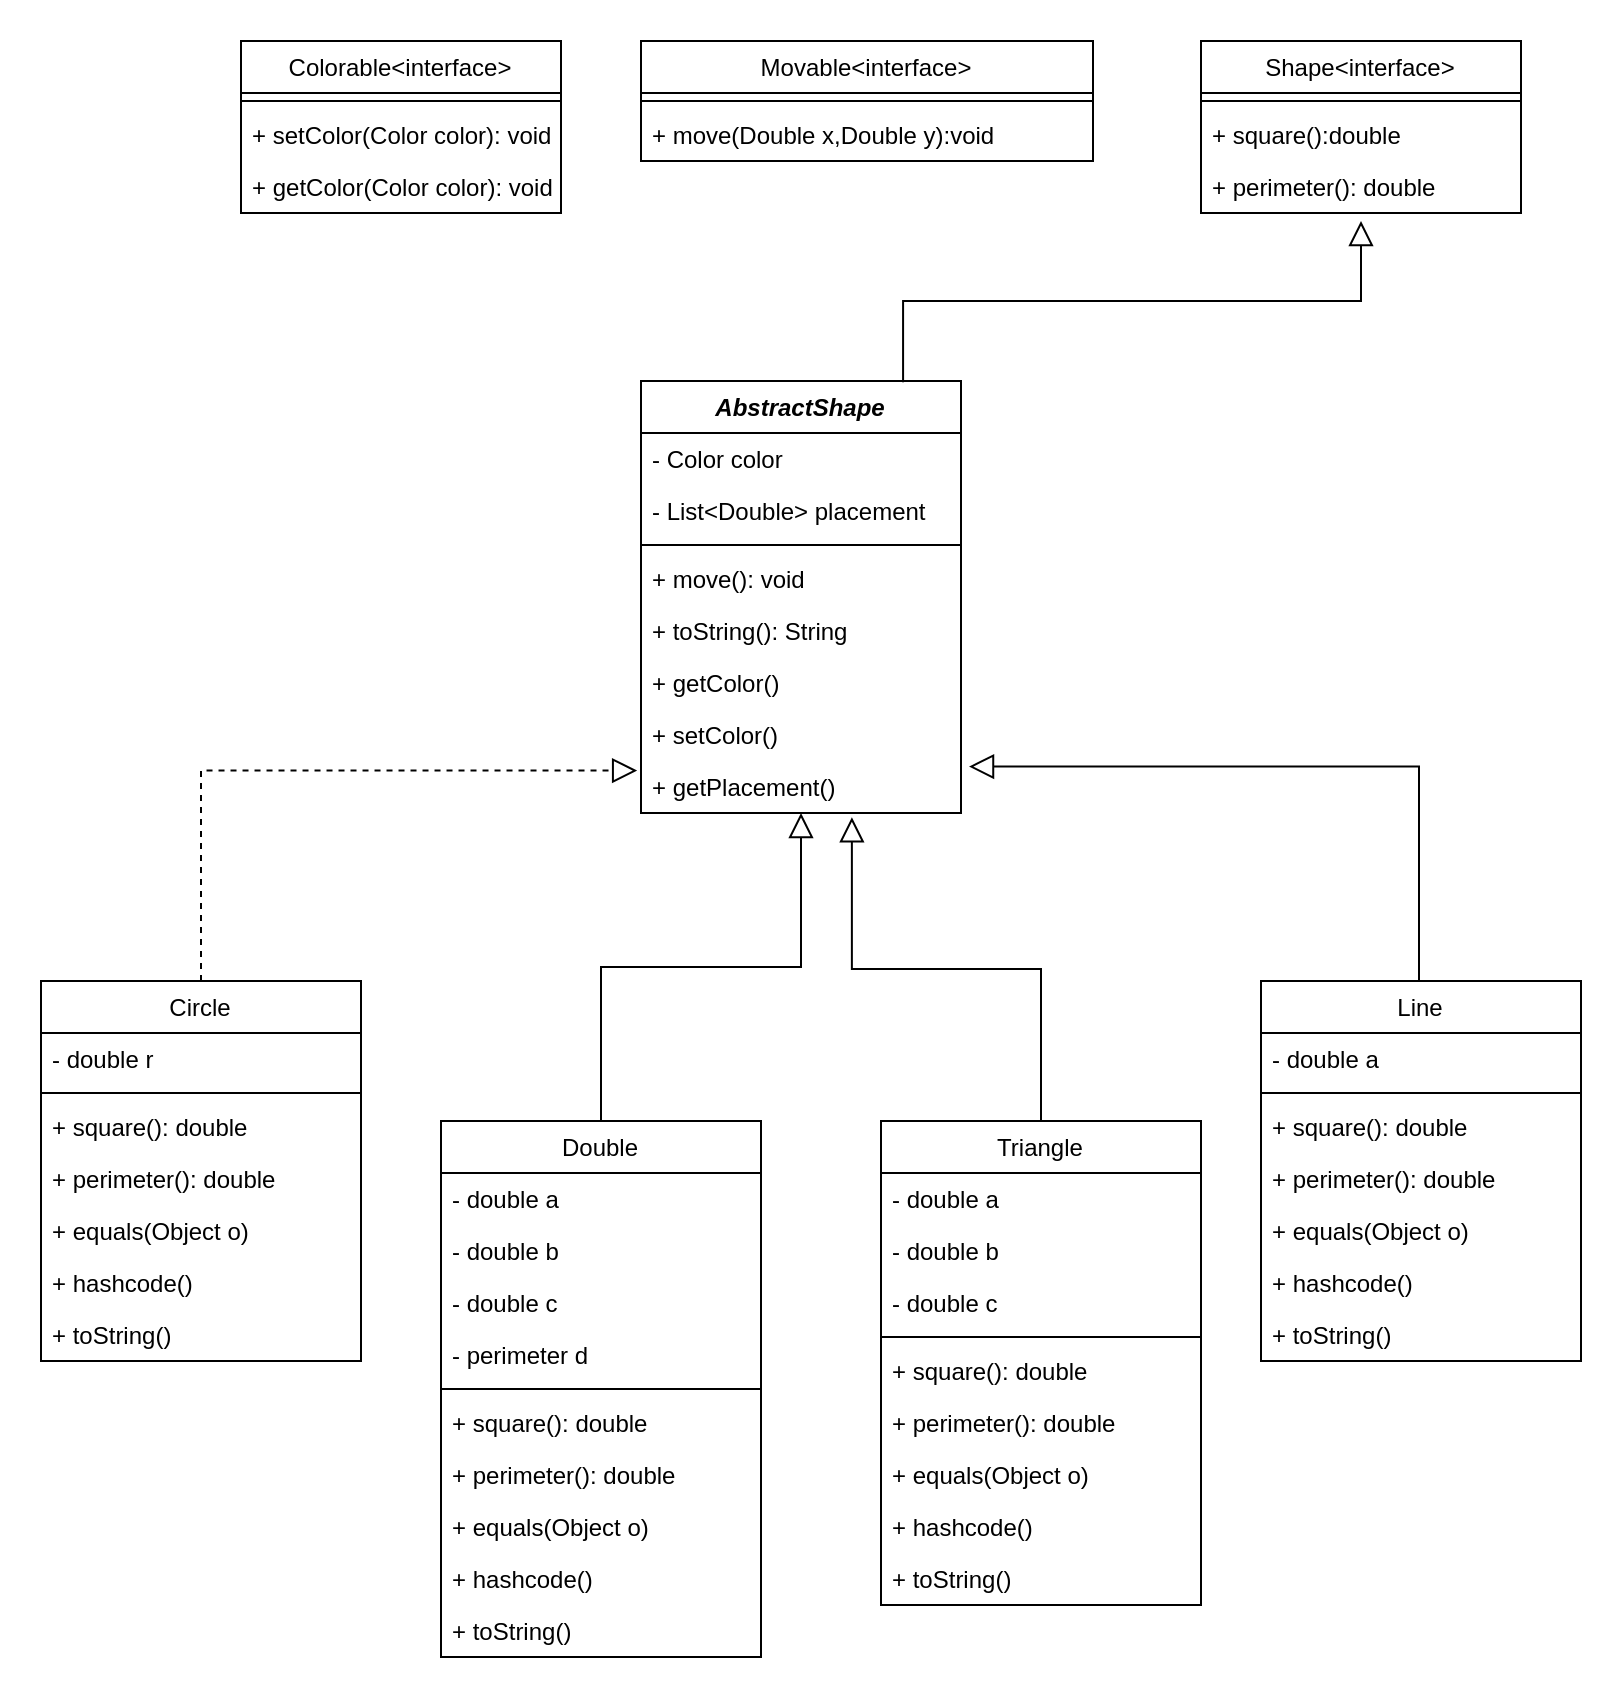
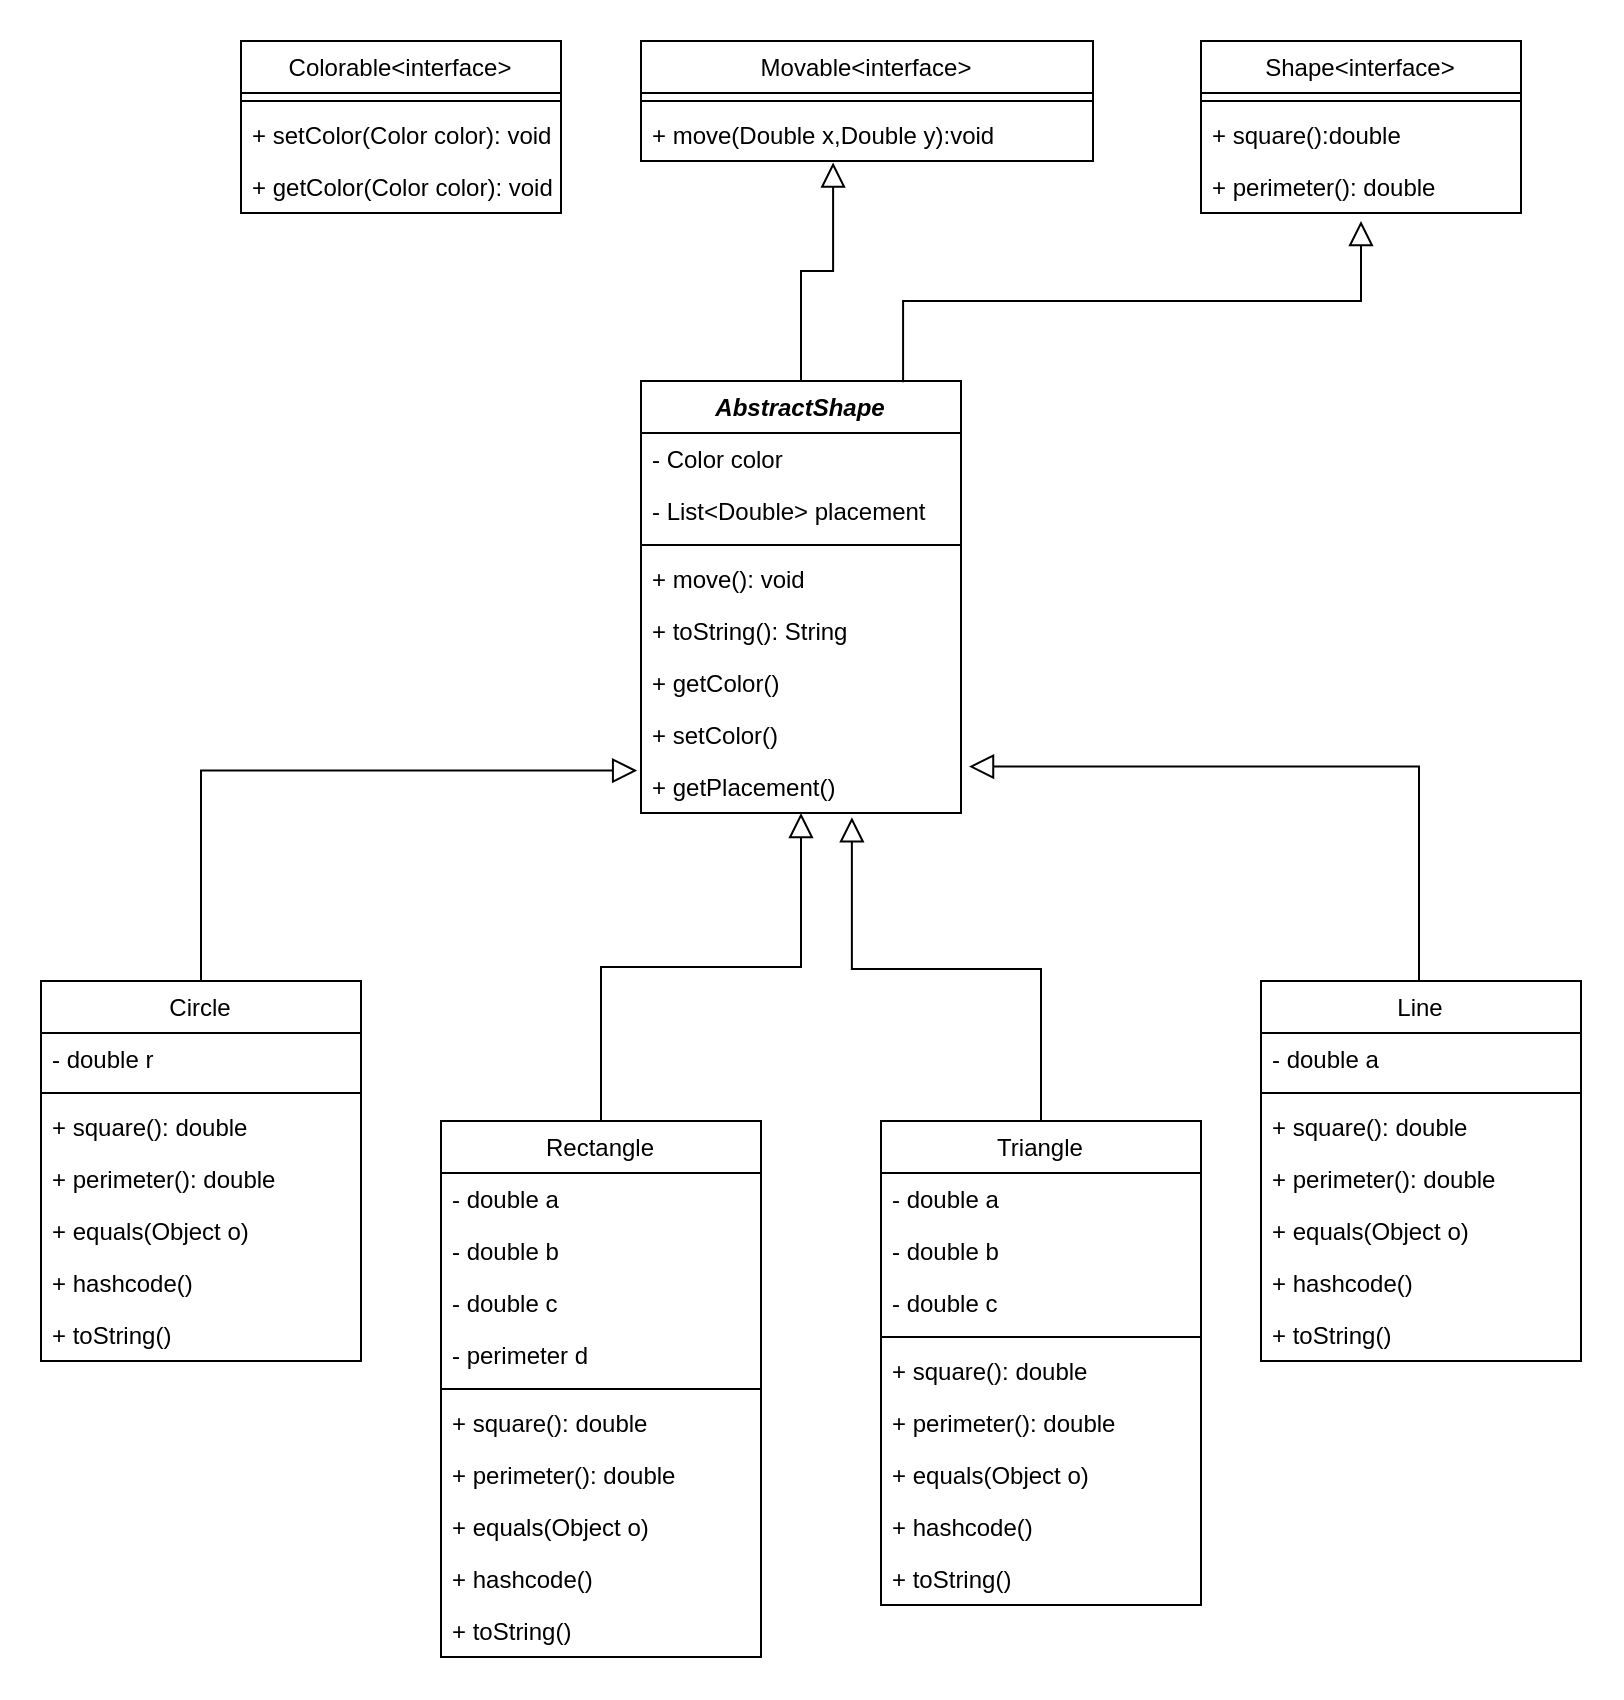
edge "AbstractShape" -> "+ move(Double x,Double y):void": added
edge "Circle" -> "+ getPlacement()": style dashed -> solid
node "Double": label "Double" -> "Rectangle"
